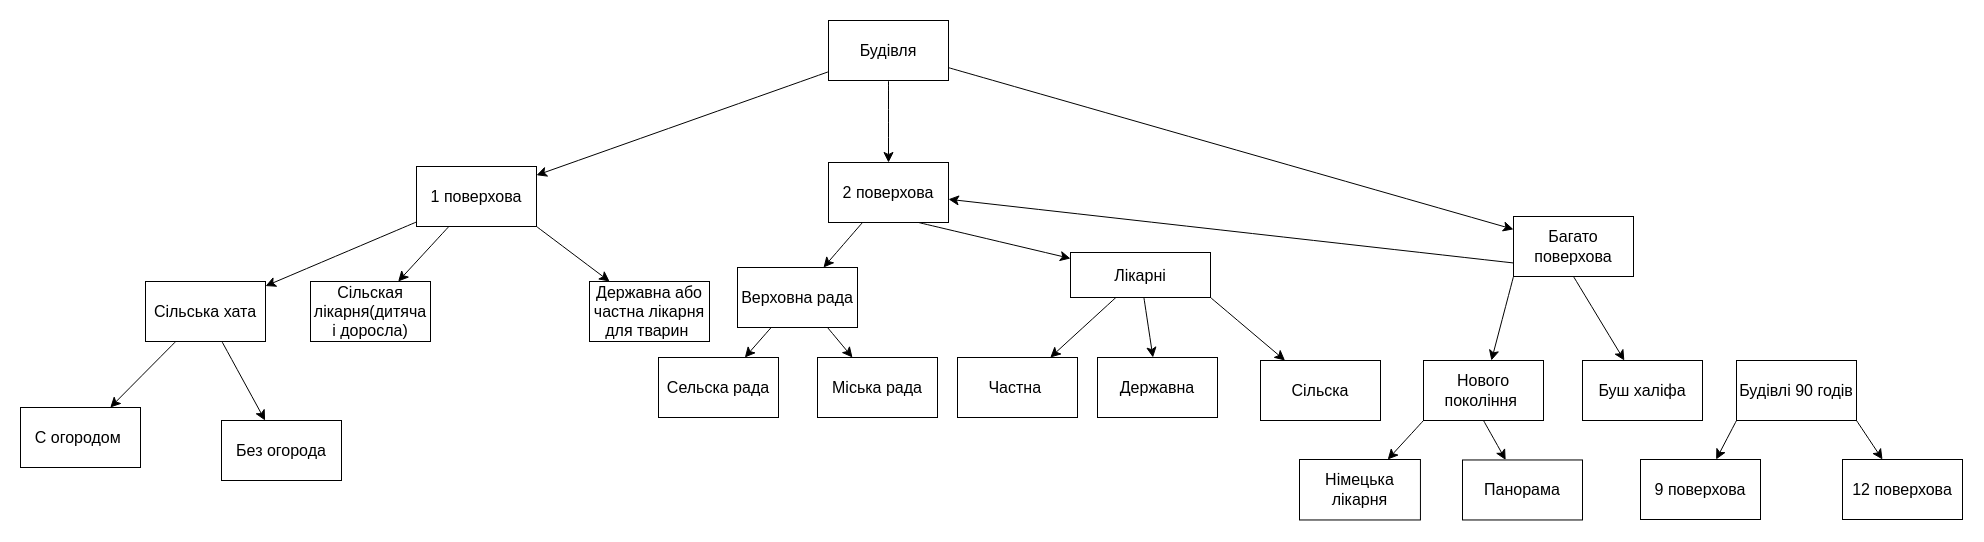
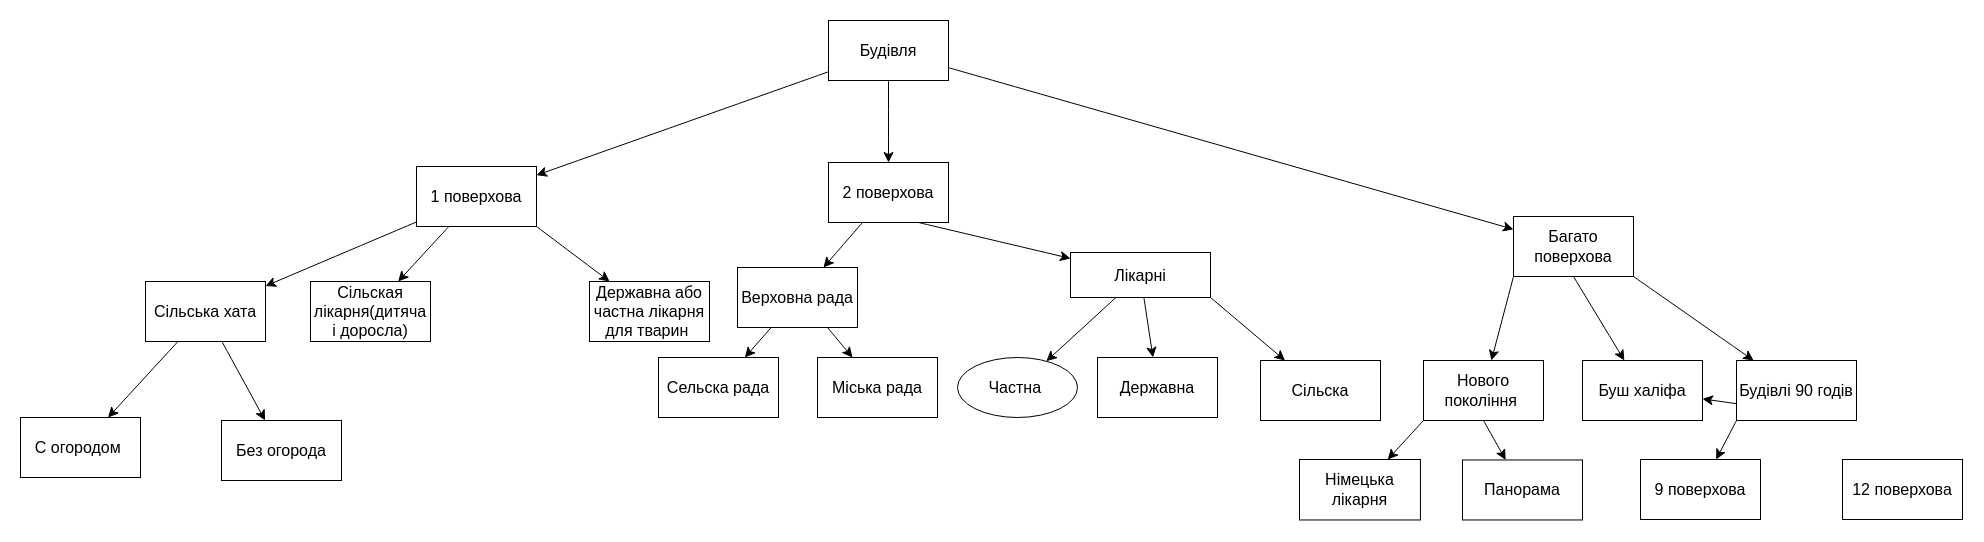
edge "Багато поверхова" -> "2 поверхова": now "Багато поверхова" -> "Будівлі 90 годів"
node "Частна": shape rectangle -> ellipse
edge "Будівлі 90 годів" -> "12 поверхова": now "Будівлі 90 годів" -> "Буш халіфа"
node "С огородом": moved (81, 438) -> (81, 448)
